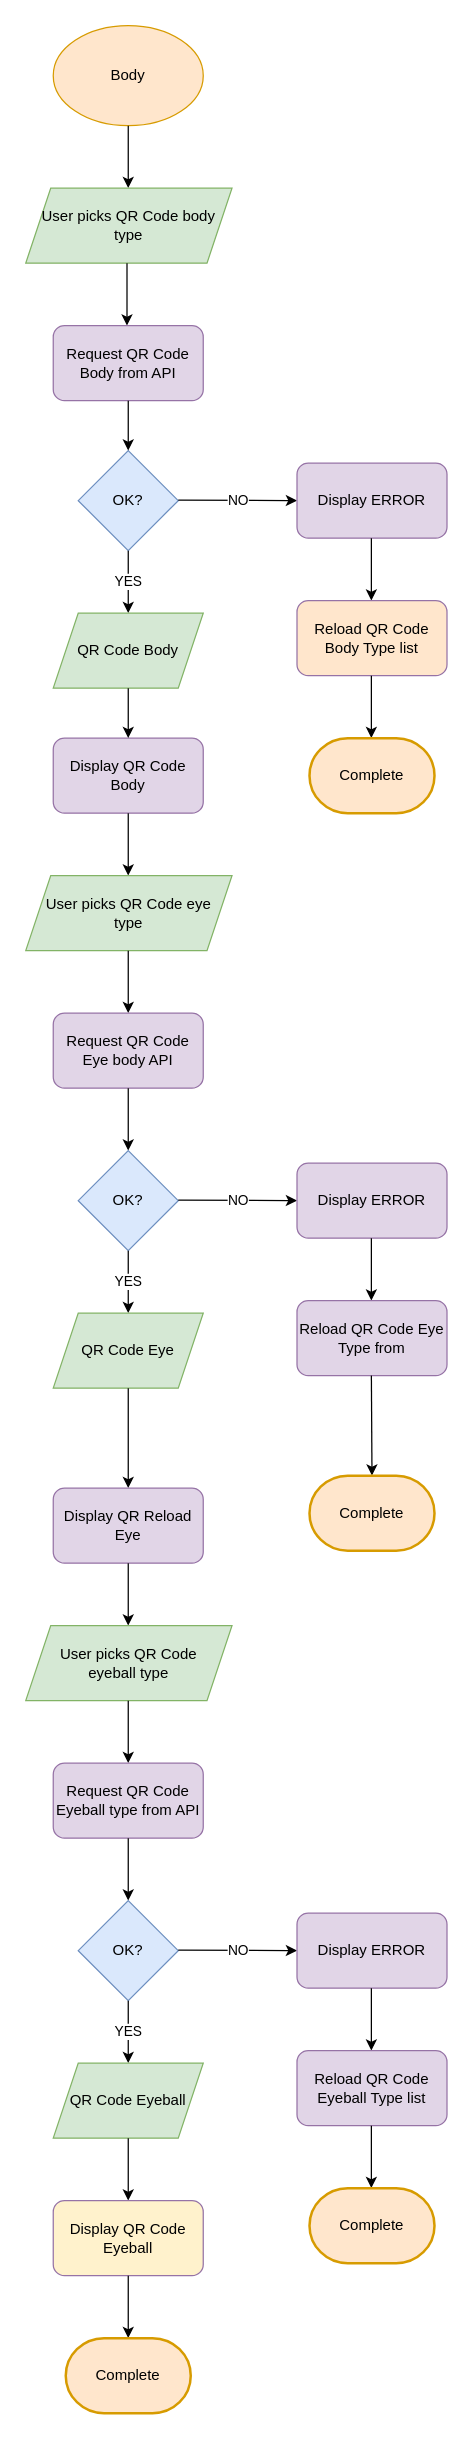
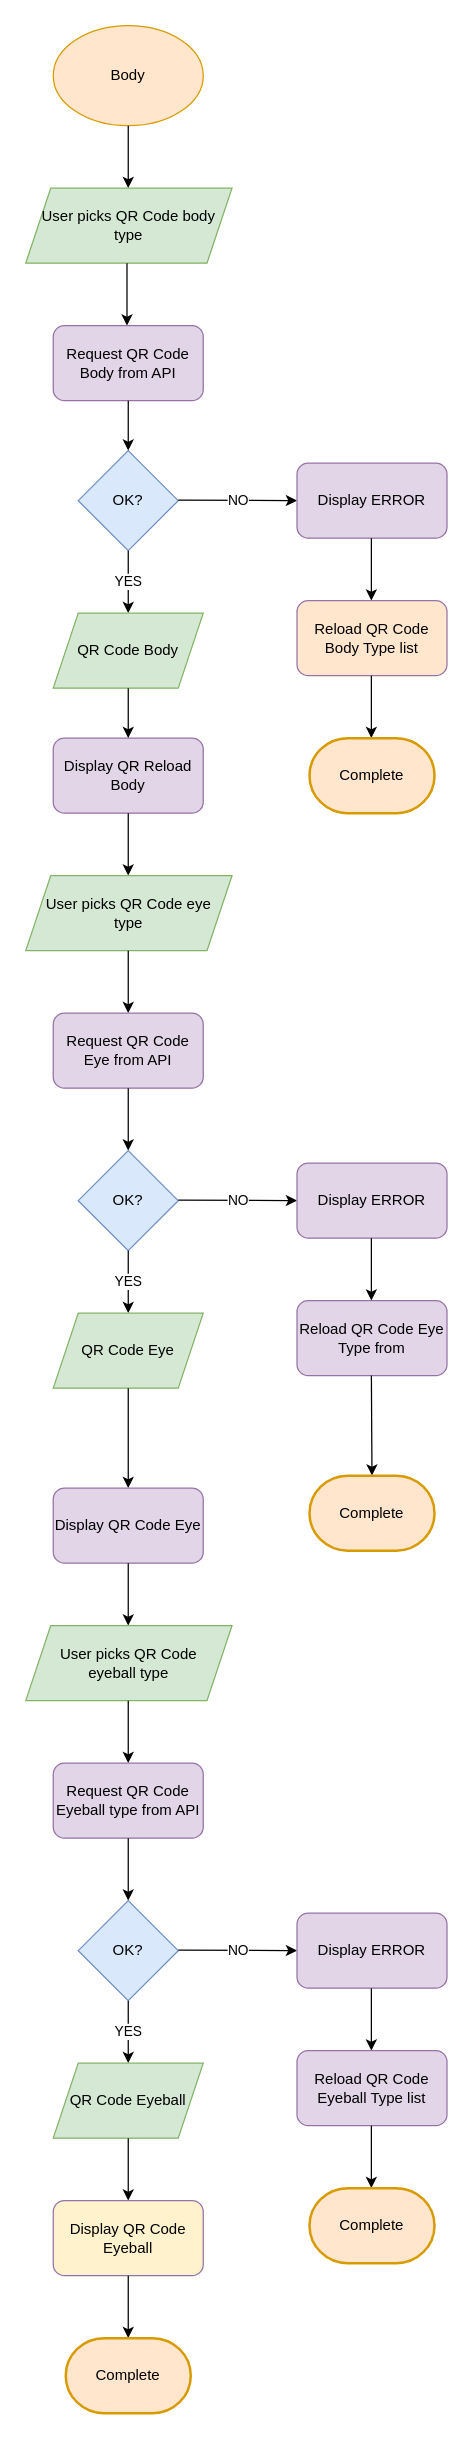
node "Display QR Code Body": label "Display QR Code Body" -> "Display QR Reload Body"
node "Request QR Code Eye body API": label "Request QR Code Eye body API" -> "Request QR Code Eye from API"
node "Display QR Reload Eye": label "Display QR Reload Eye" -> "Display QR Code Eye"
